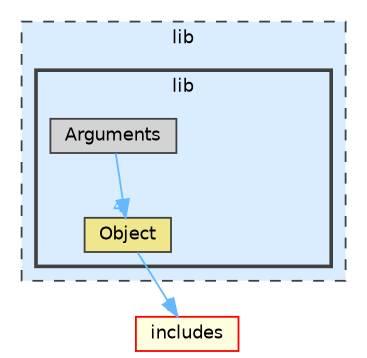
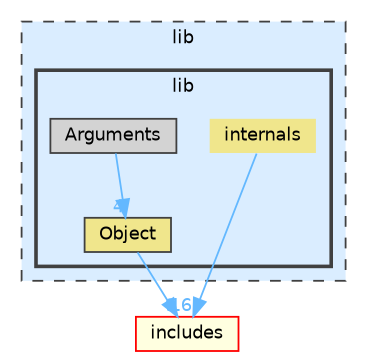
node "internals": added
